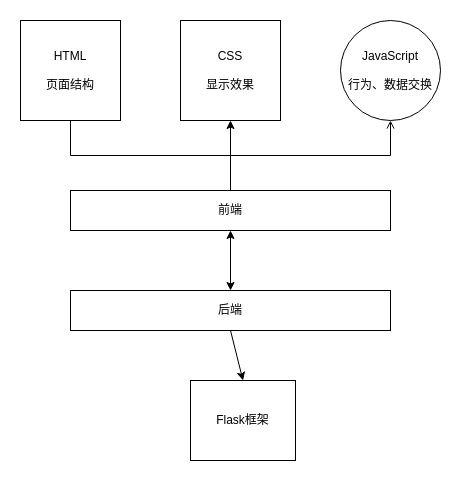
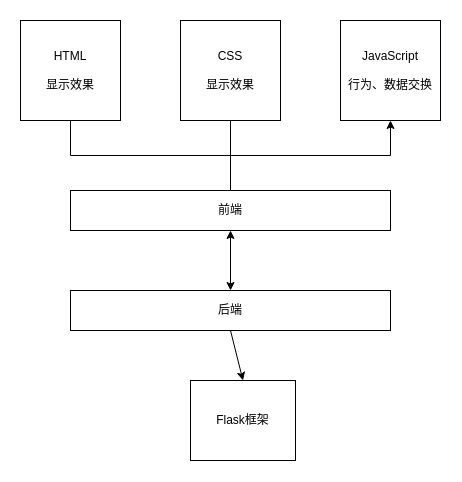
node "HTML 页面结构": label "HTML 页面结构" -> "HTML 显示效果"
node "JavaScript 行为、数据交换": shape ellipse -> rectangle
edge "前端" -> "JavaScript 行为、数据交换": arrowhead open -> classic
edge "前端" -> "CSS 显示效果": arrowhead classic -> none
